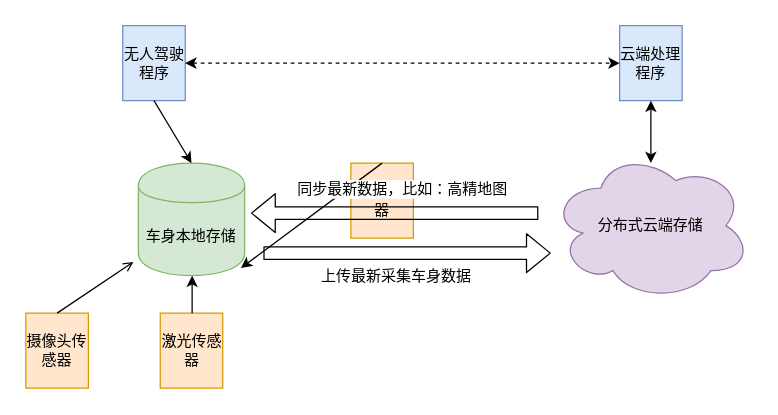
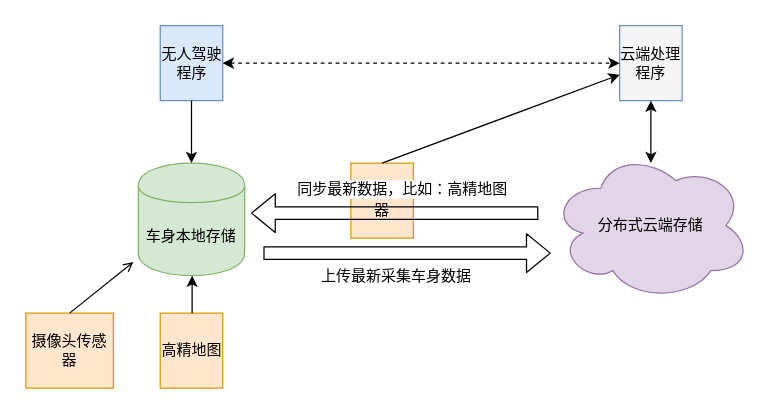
node "无人驾驶程序": moved (154, 63) -> (191, 63)
node "云端处理程序": fillcolor #dae8fc -> #f5f5f5
edge "其他传感器" -> "车身本地存储": now "其他传感器" -> "云端处理程序"
node "摄像头传感器": size 63x75 -> 88x75
node "激光传感器": label "激光传感器" -> "高精地图"
